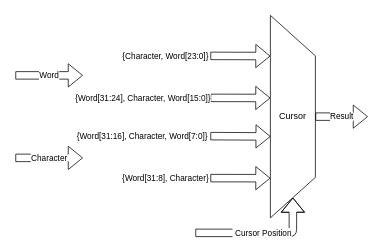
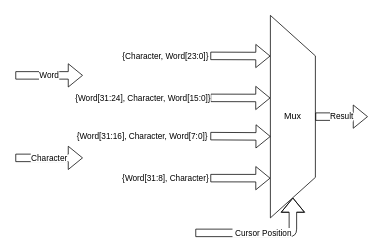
node "Cursor": label "Cursor" -> "Mux"
